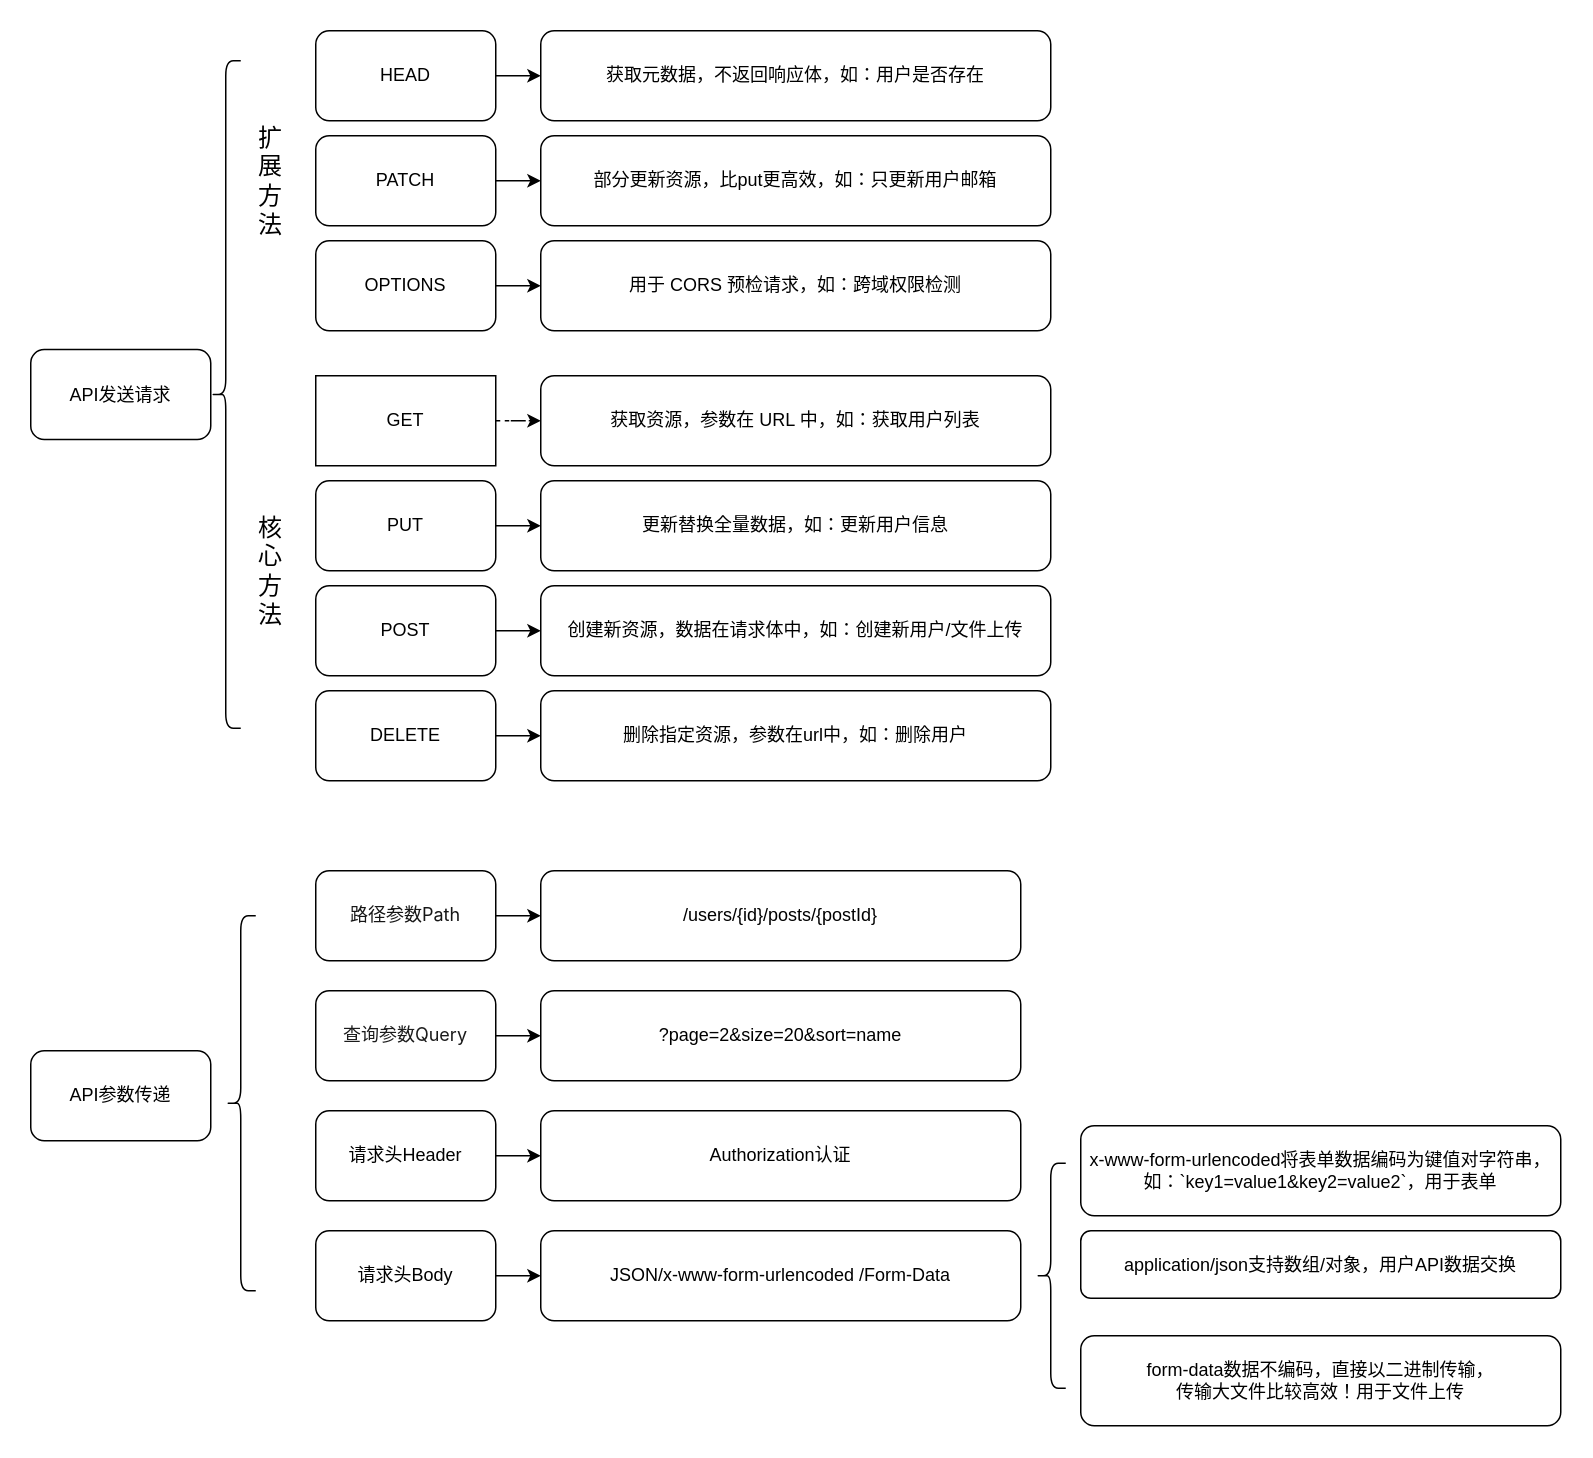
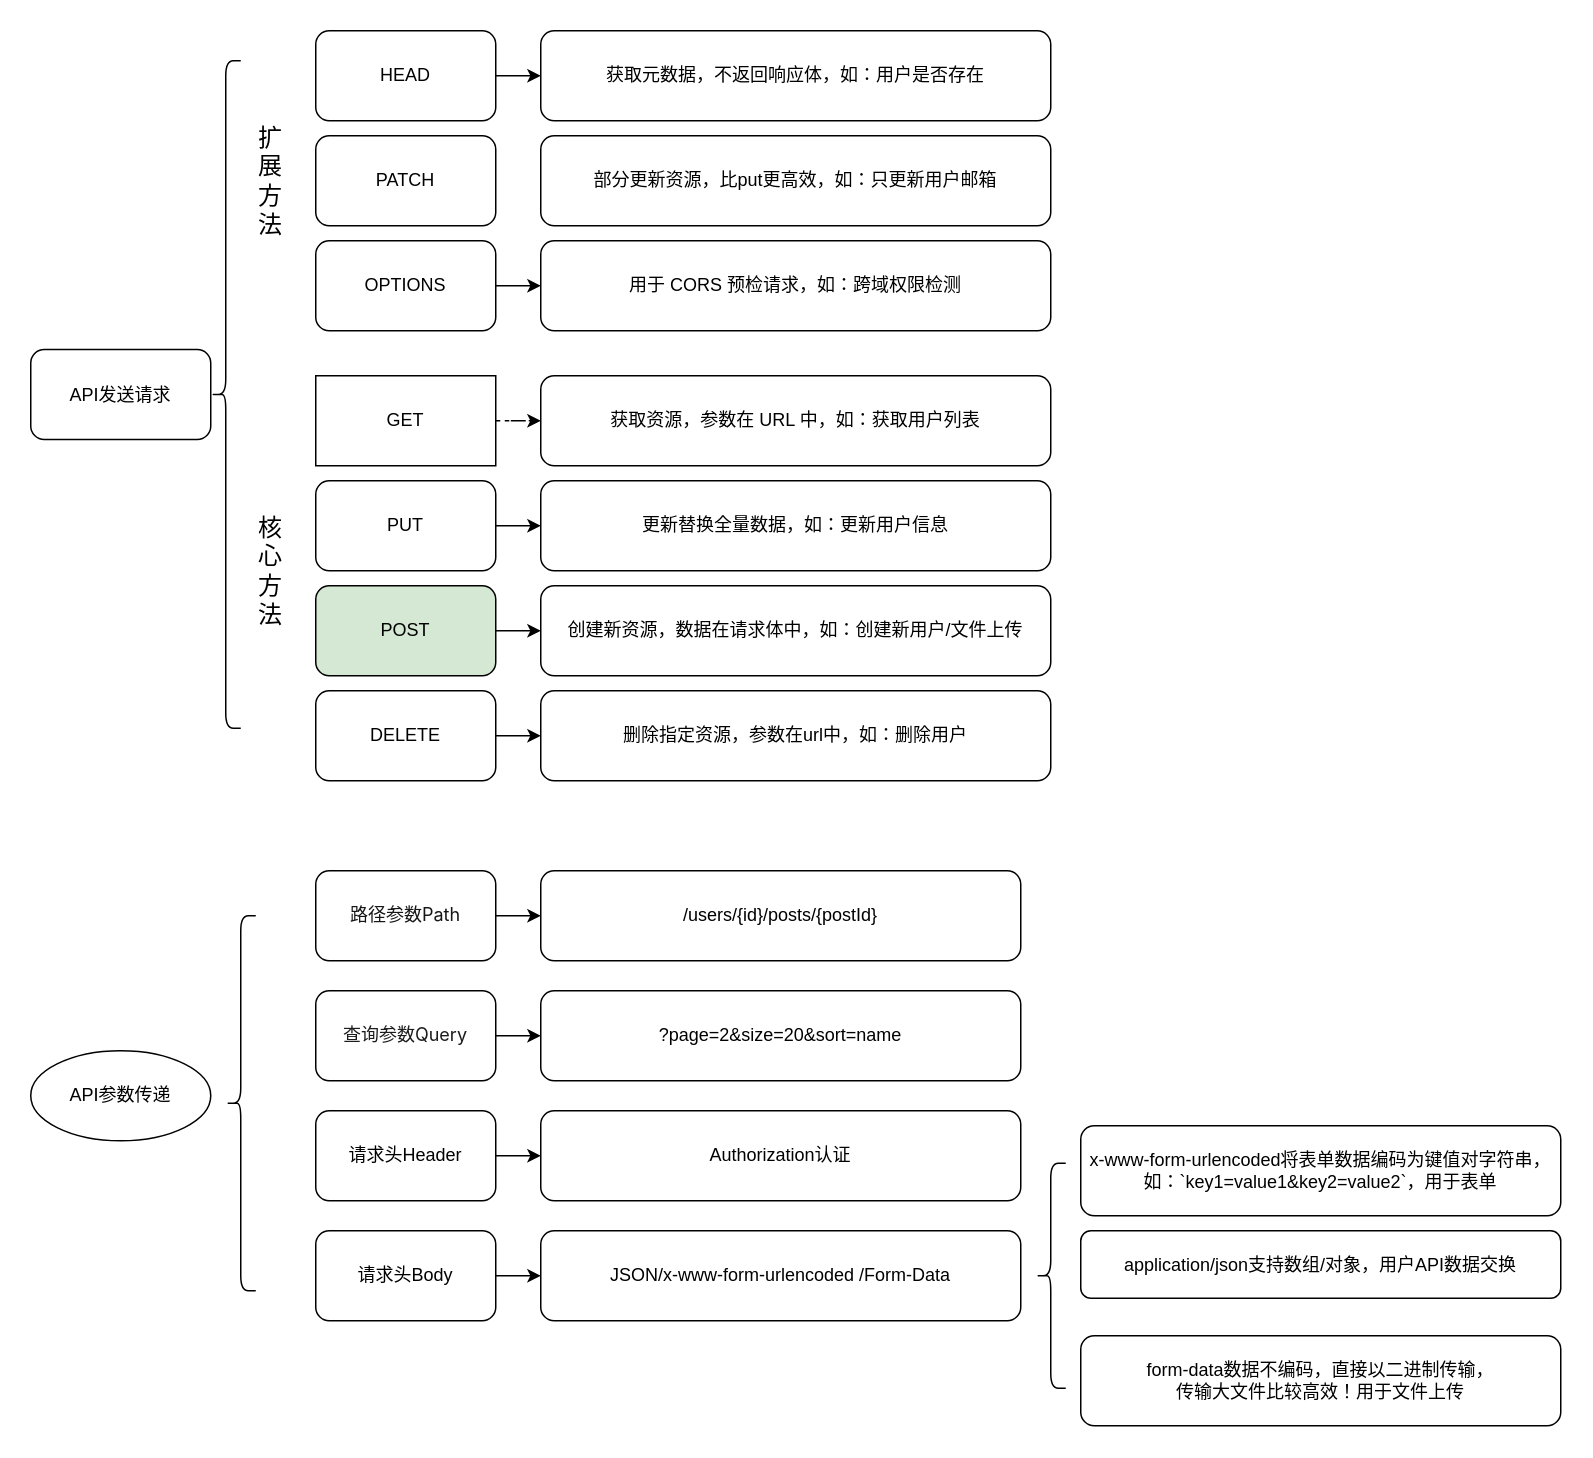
edge "PATCH" -> "部分更新资源，比put更高效，如：只更新用户邮箱": removed
node "POST": fillcolor #ffffff -> #d5e8d4
node "API参数传递": shape rounded rectangle -> ellipse
